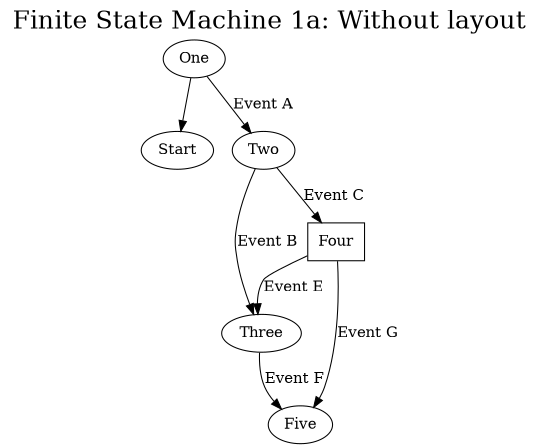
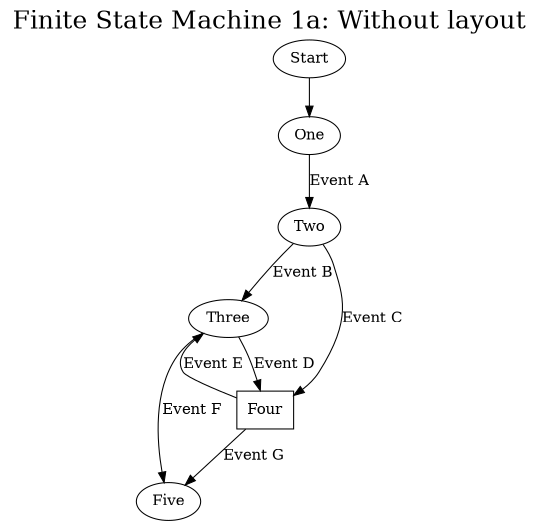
edge "One" -> "Start": reversed
edge "Three" -> "Four": added, label "Event D"
